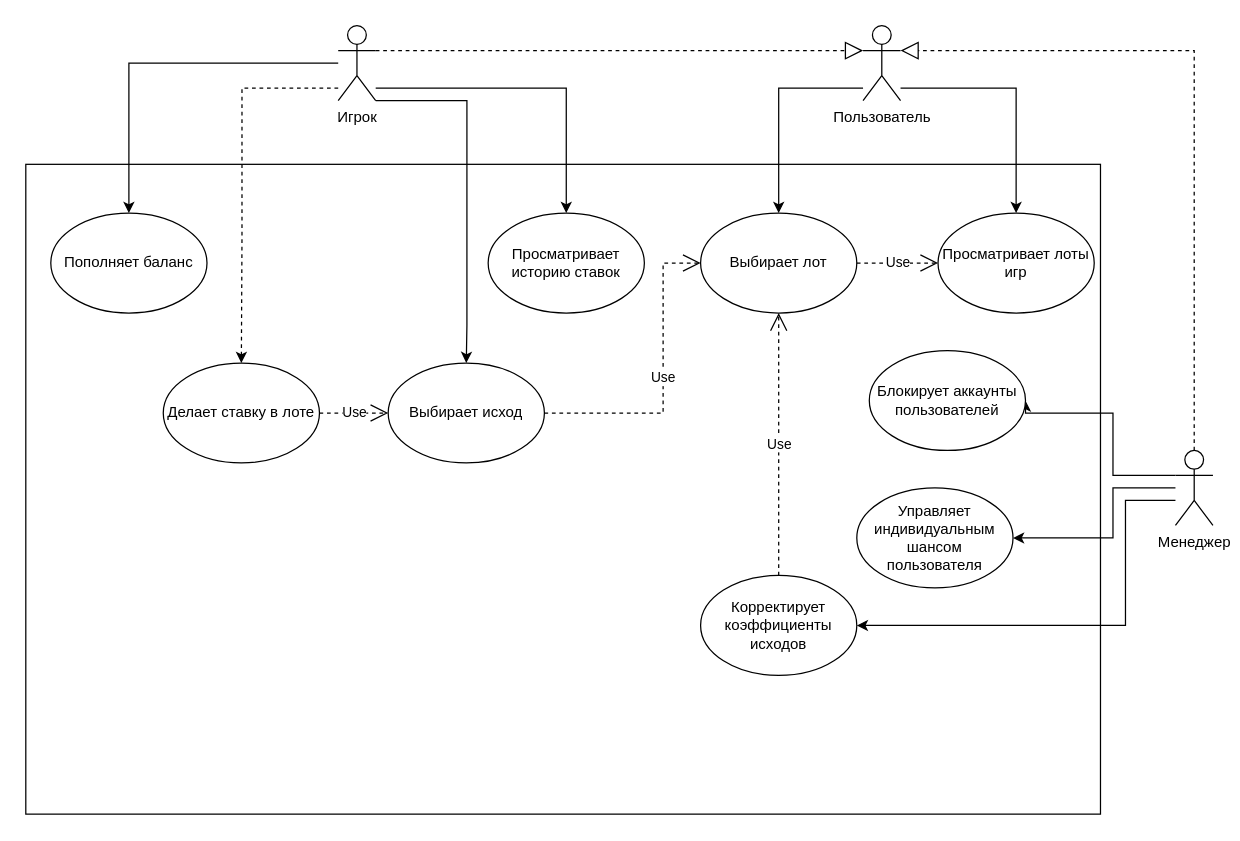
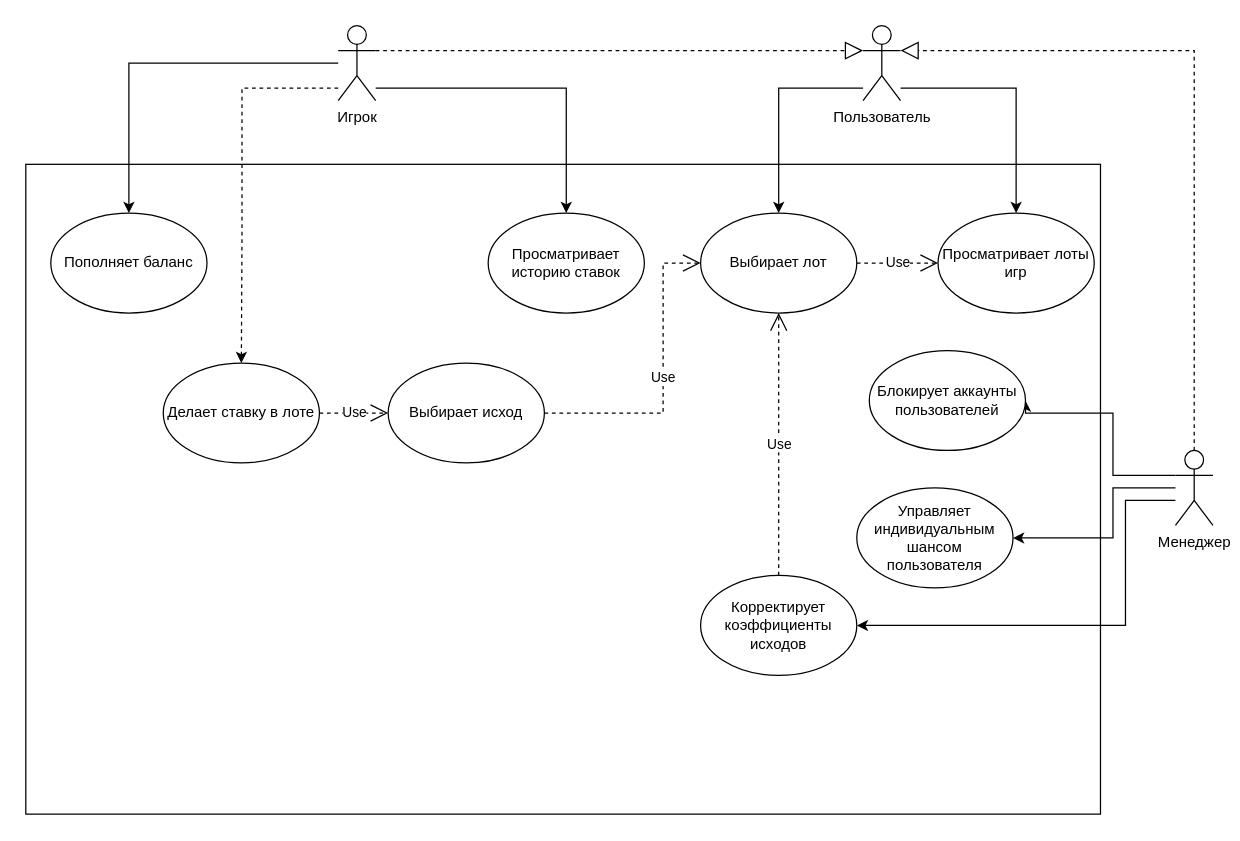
edge "Игрок" -> "Выбирает исход": removed
